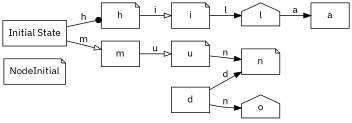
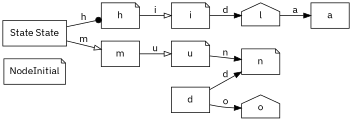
edge "i" -> "l": label "l" -> "d"
node "Initial State": label "Initial State" -> "State State"
edge "d" -> "o": label "n" -> "o"
